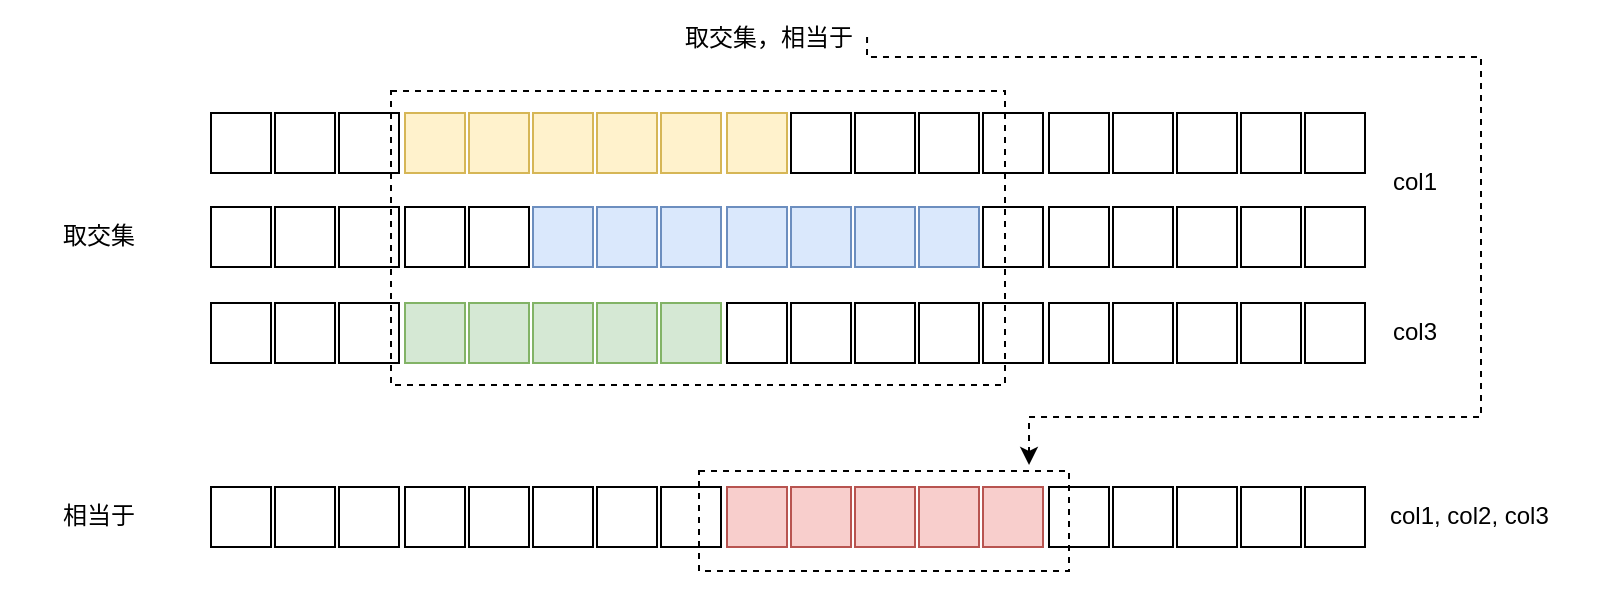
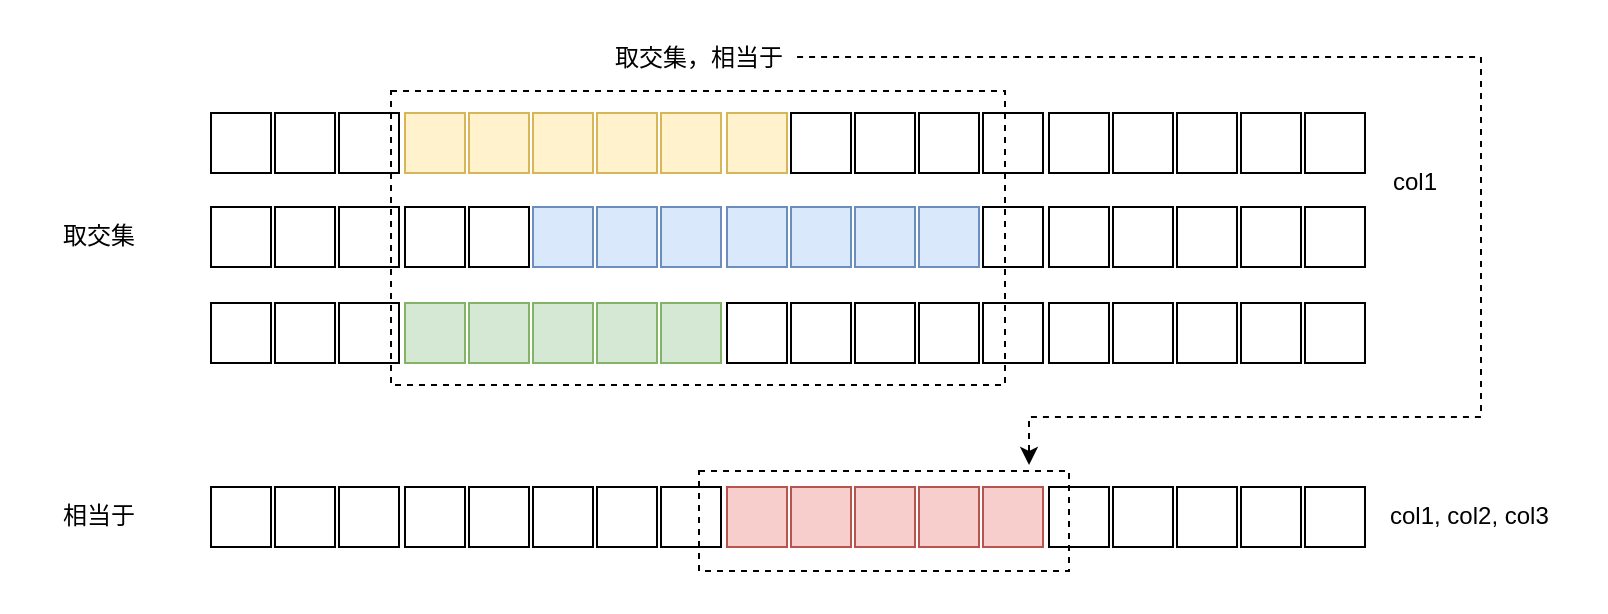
node "取交集，相当于": moved (768, 39) -> (698, 59)
node "col3": removed
